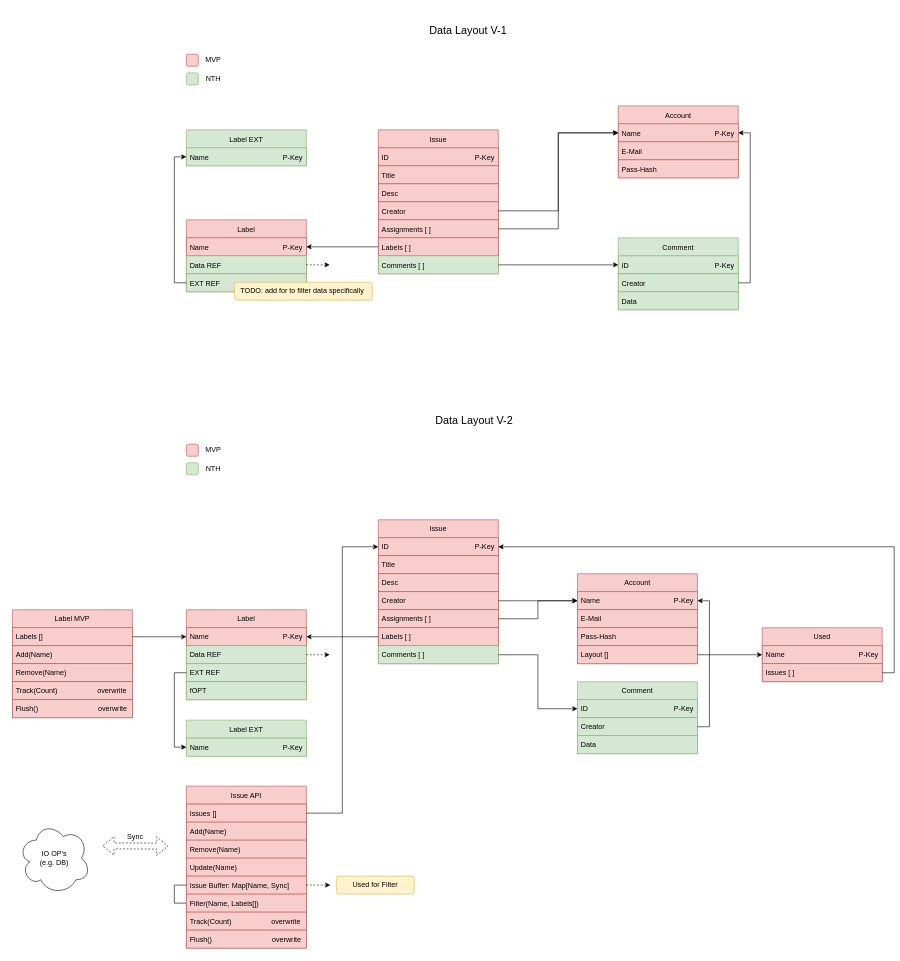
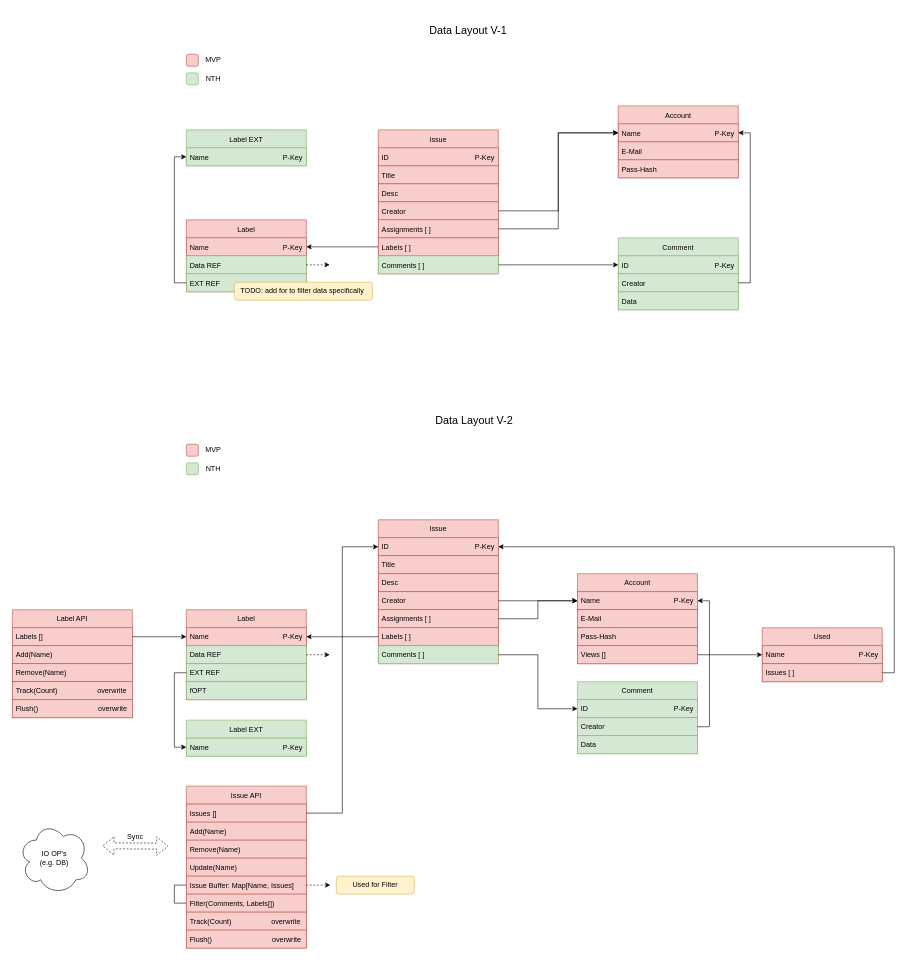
node "Label MVP": label "Label MVP" -> "Label API"
node "Layout []": label "Layout []" -> "Views []"
node "Issue Buffer: Map[Name, Sync]": label "Issue Buffer: Map[Name, Sync]" -> "Issue Buffer: Map[Name, Issues]"
node "Filter(Name, Labels[])": label "Filter(Name, Labels[])" -> "Filter(Comments, Labels[])"
